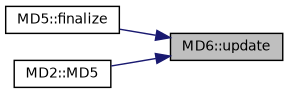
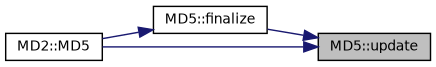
edge "MD2::MD5" -> "MD5::finalize": added
node "MD6::update": label "MD6::update" -> "MD5::update"
